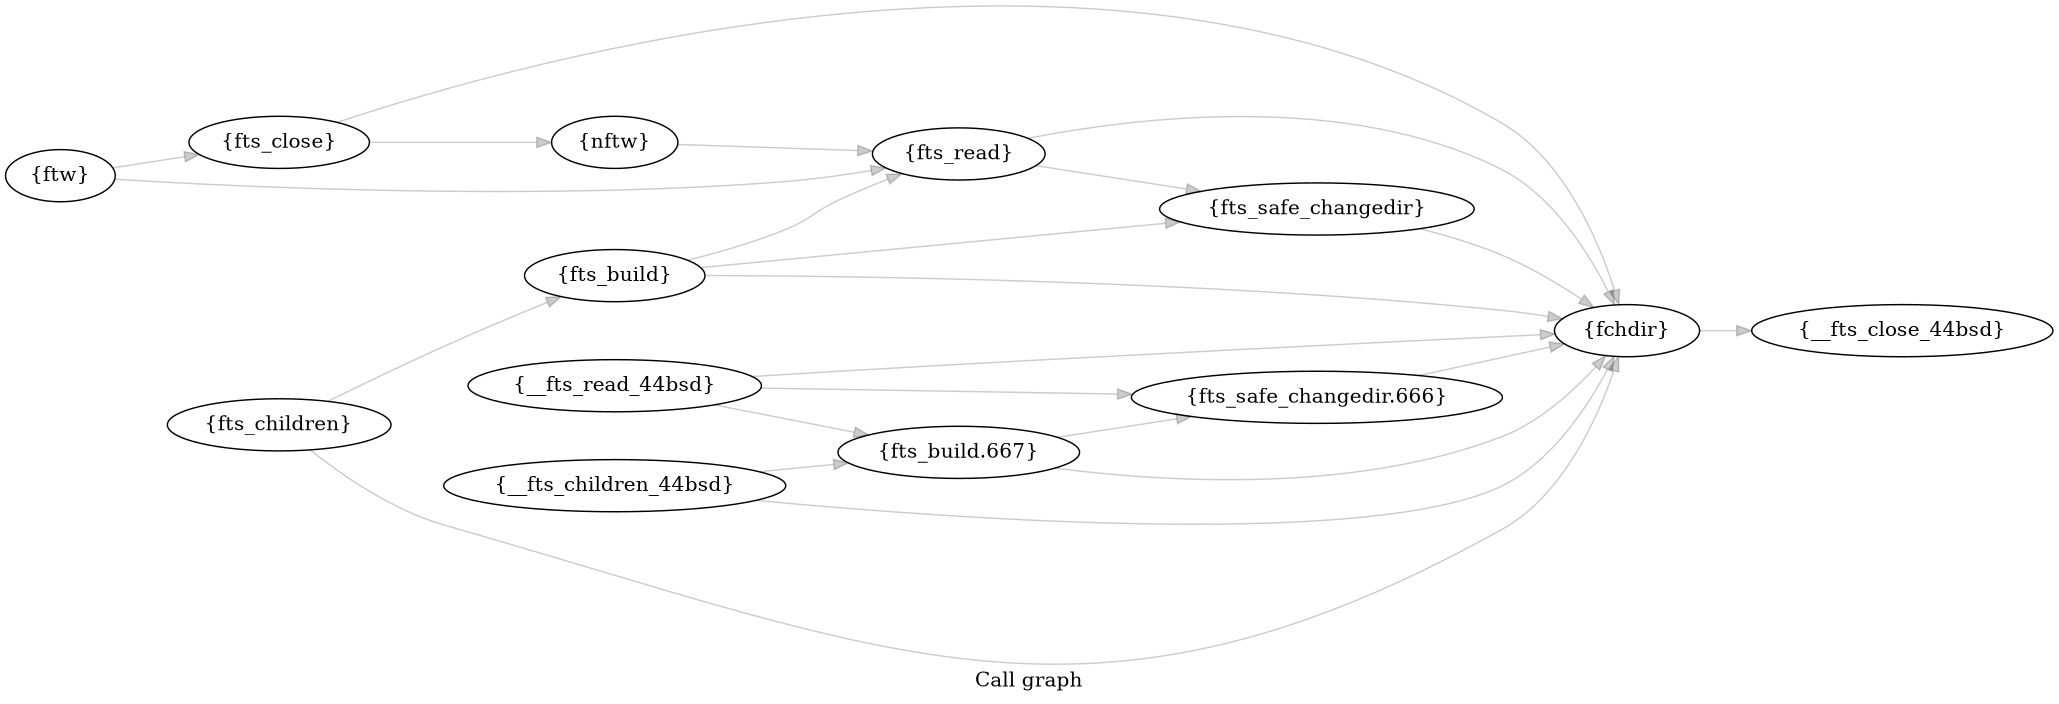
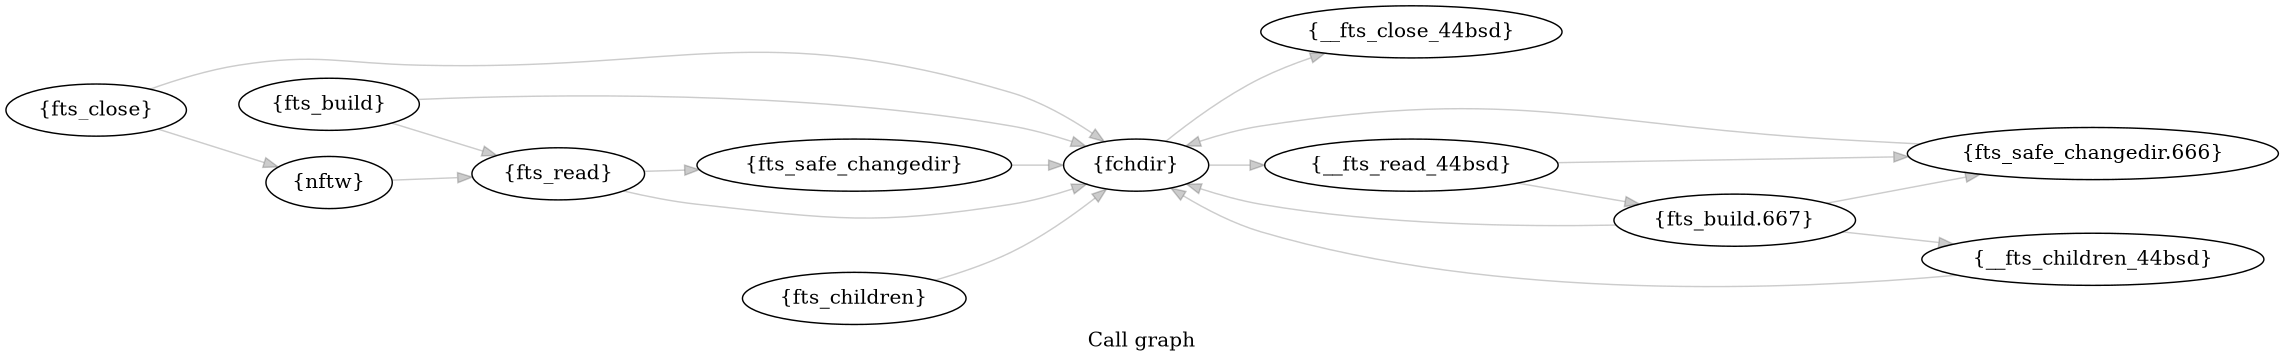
node "{ftw}": removed
edge "{fts_build}" -> "{fts_safe_changedir}": removed
edge "{fts_children}" -> "{fts_build}": removed
edge "{__fts_read_44bsd}" -> "{fchdir}": reversed
edge "{__fts_children_44bsd}" -> "{fts_build.667}": reversed
